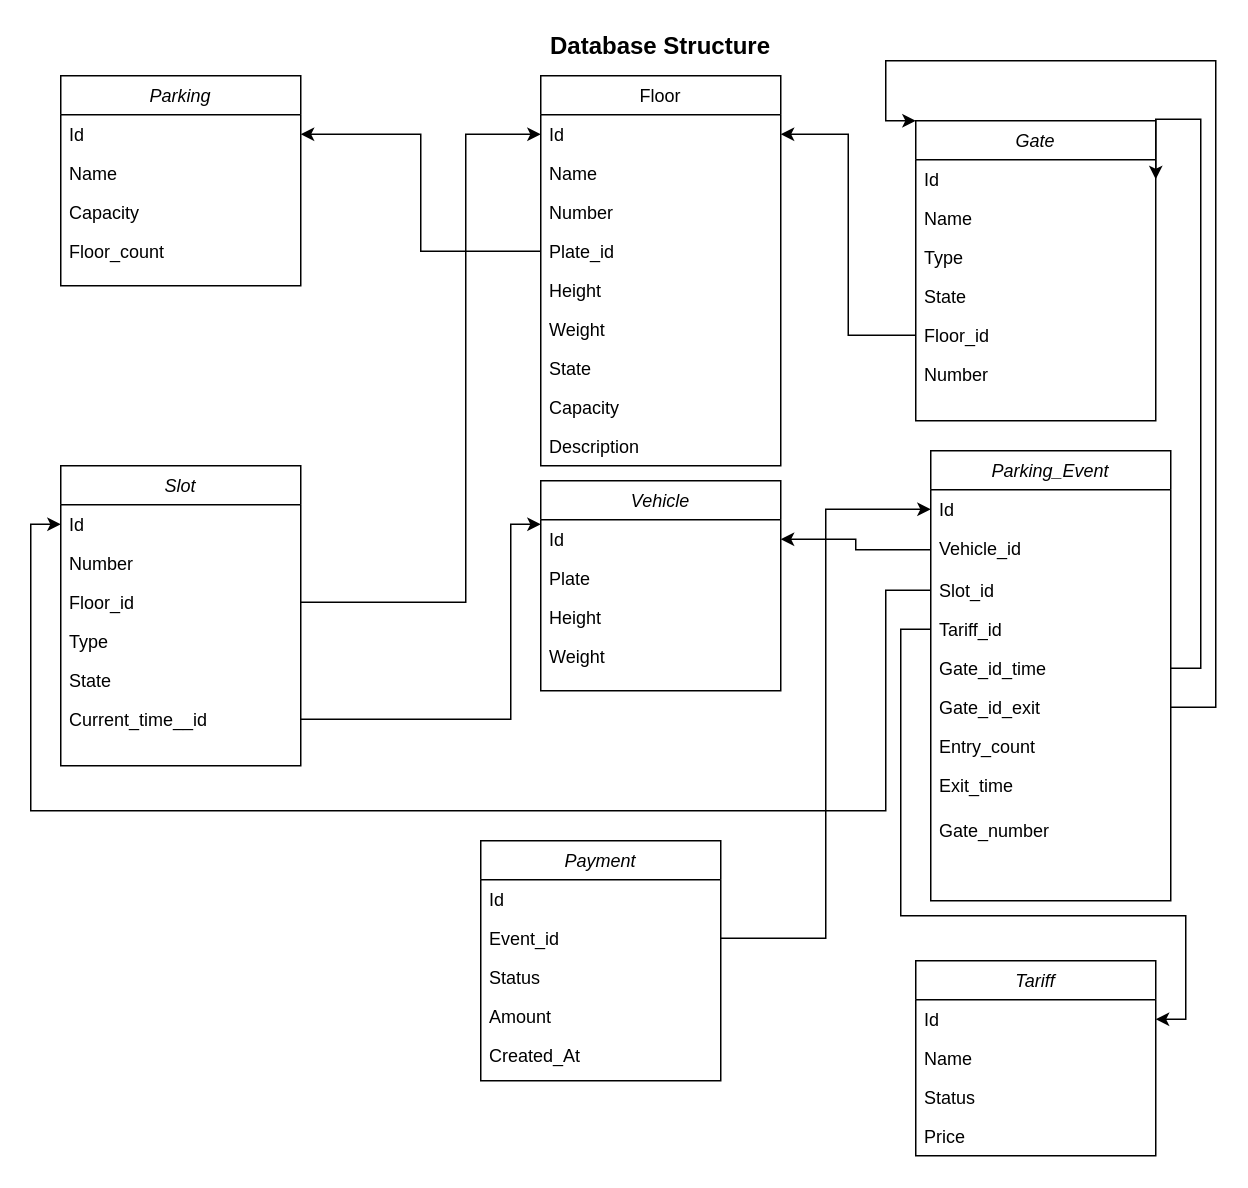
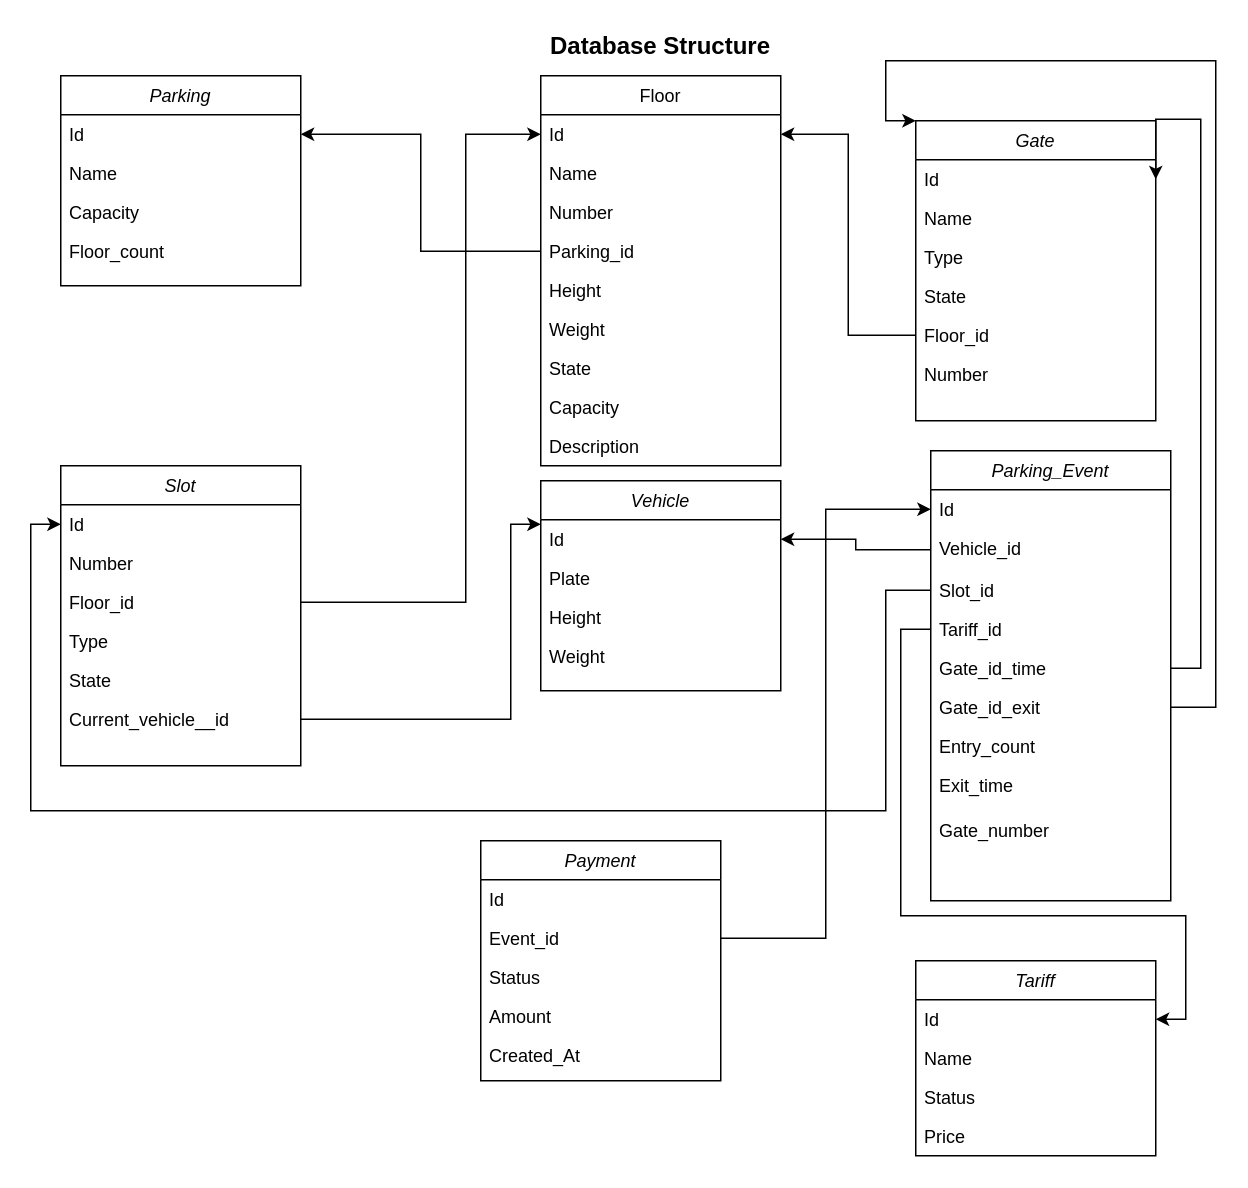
node "Plate_id": label "Plate_id" -> "Parking_id"
node "Current_time__id": label "Current_time__id" -> "Current_vehicle__id"
